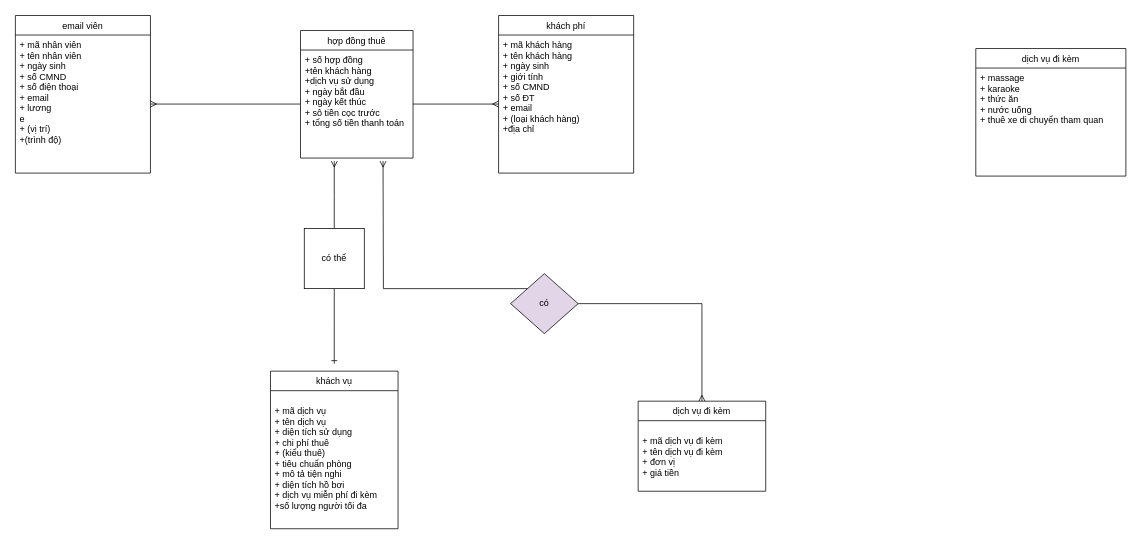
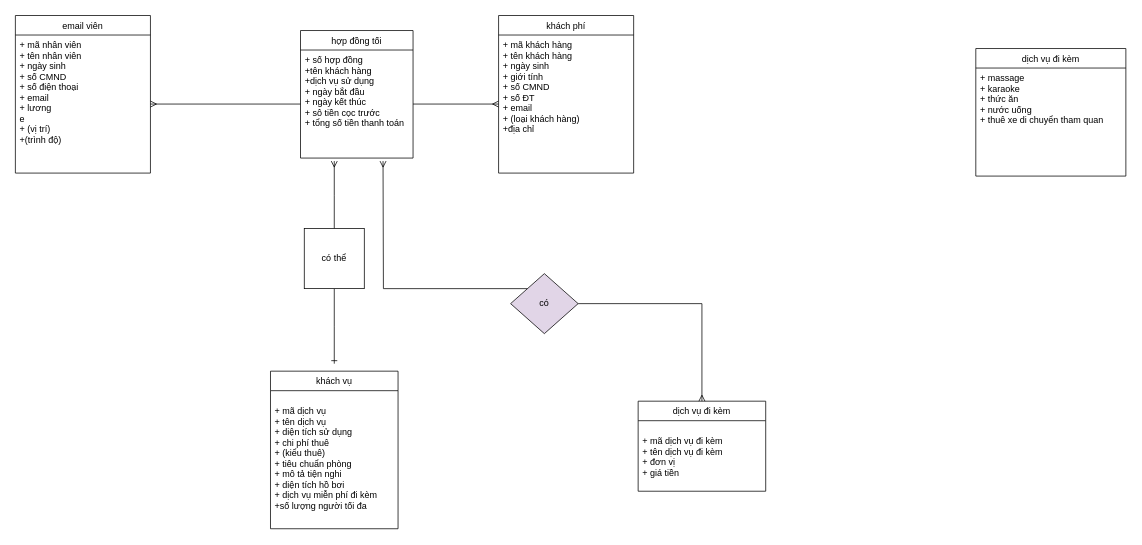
node "hợp đồng thuê": label "hợp đồng thuê" -> "hợp đồng tối"
